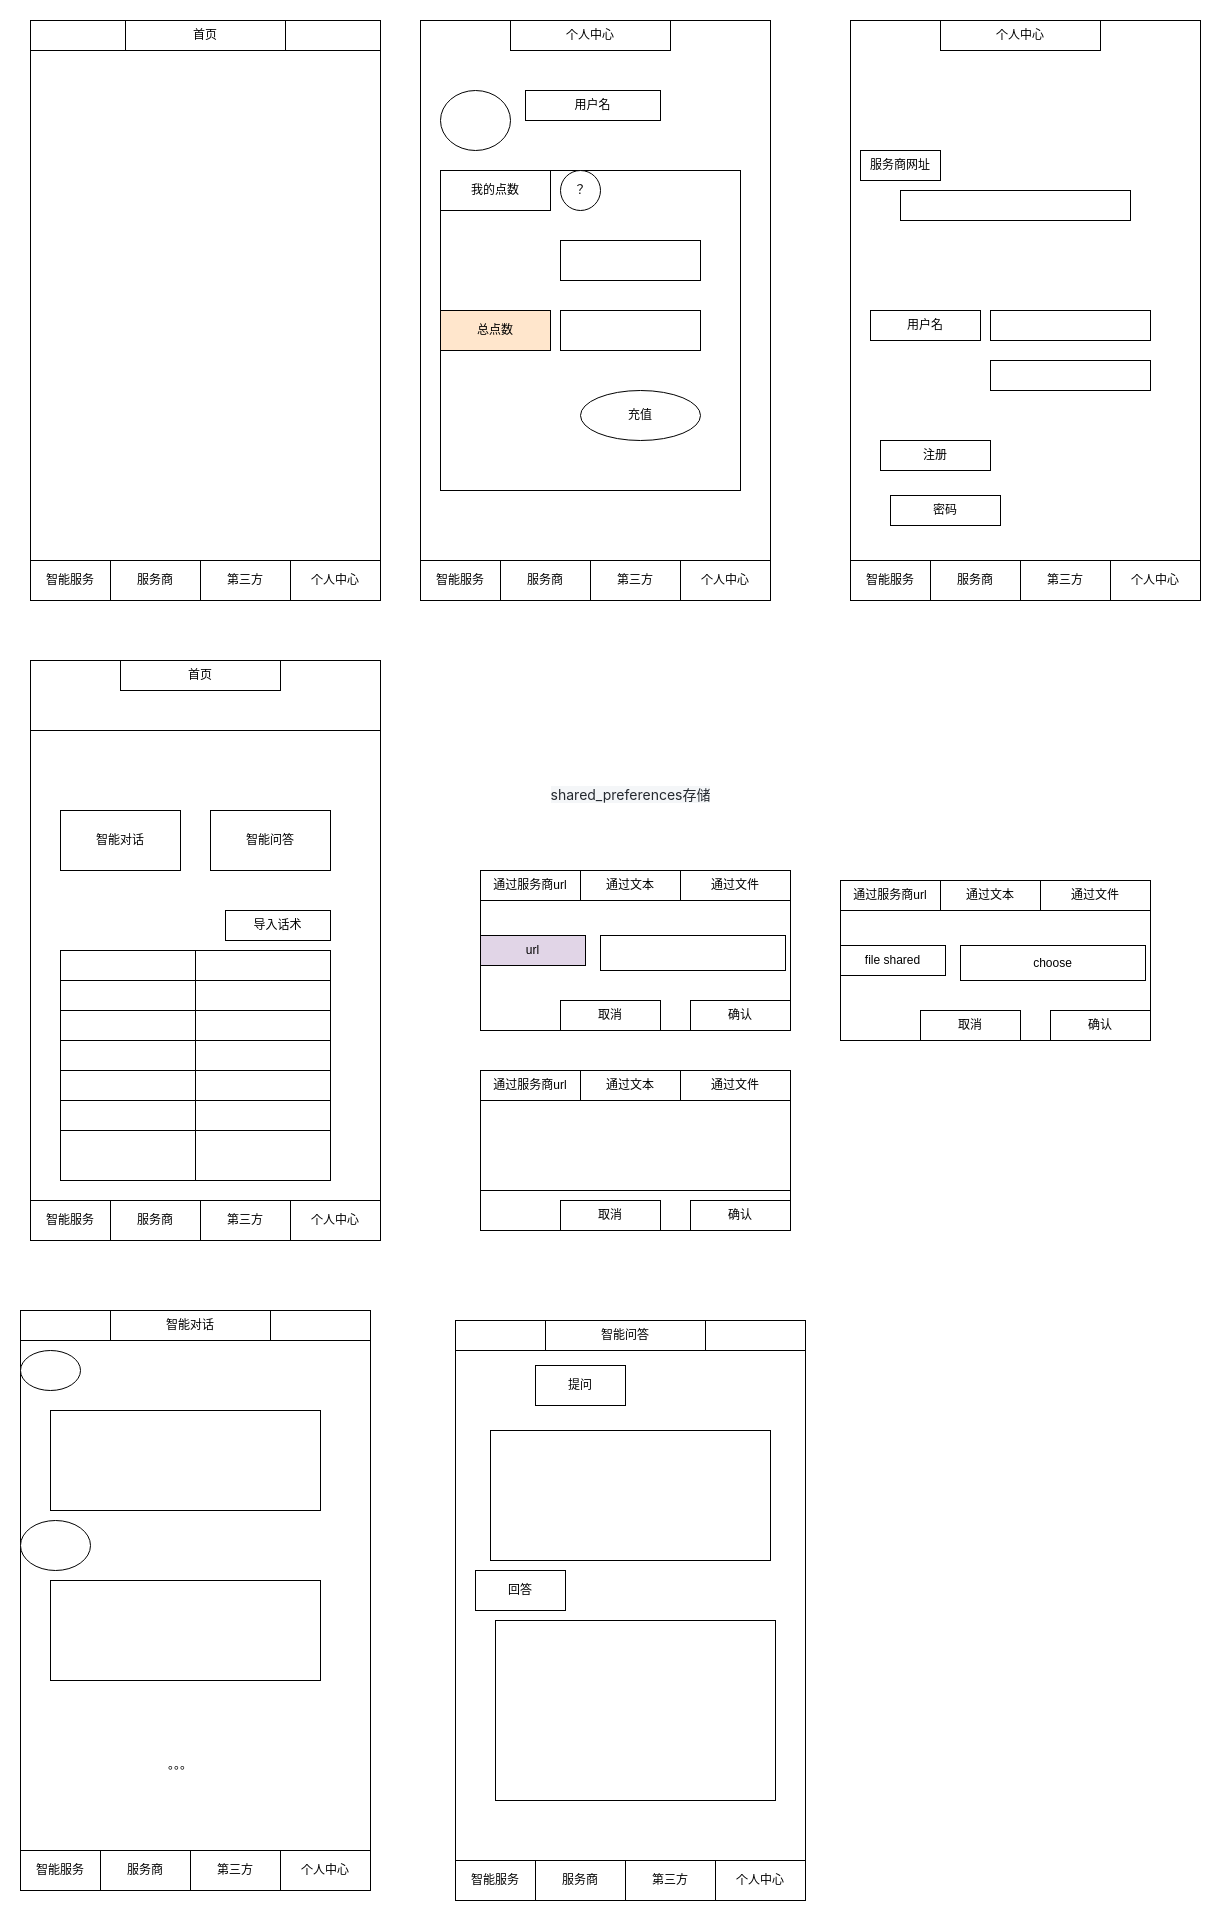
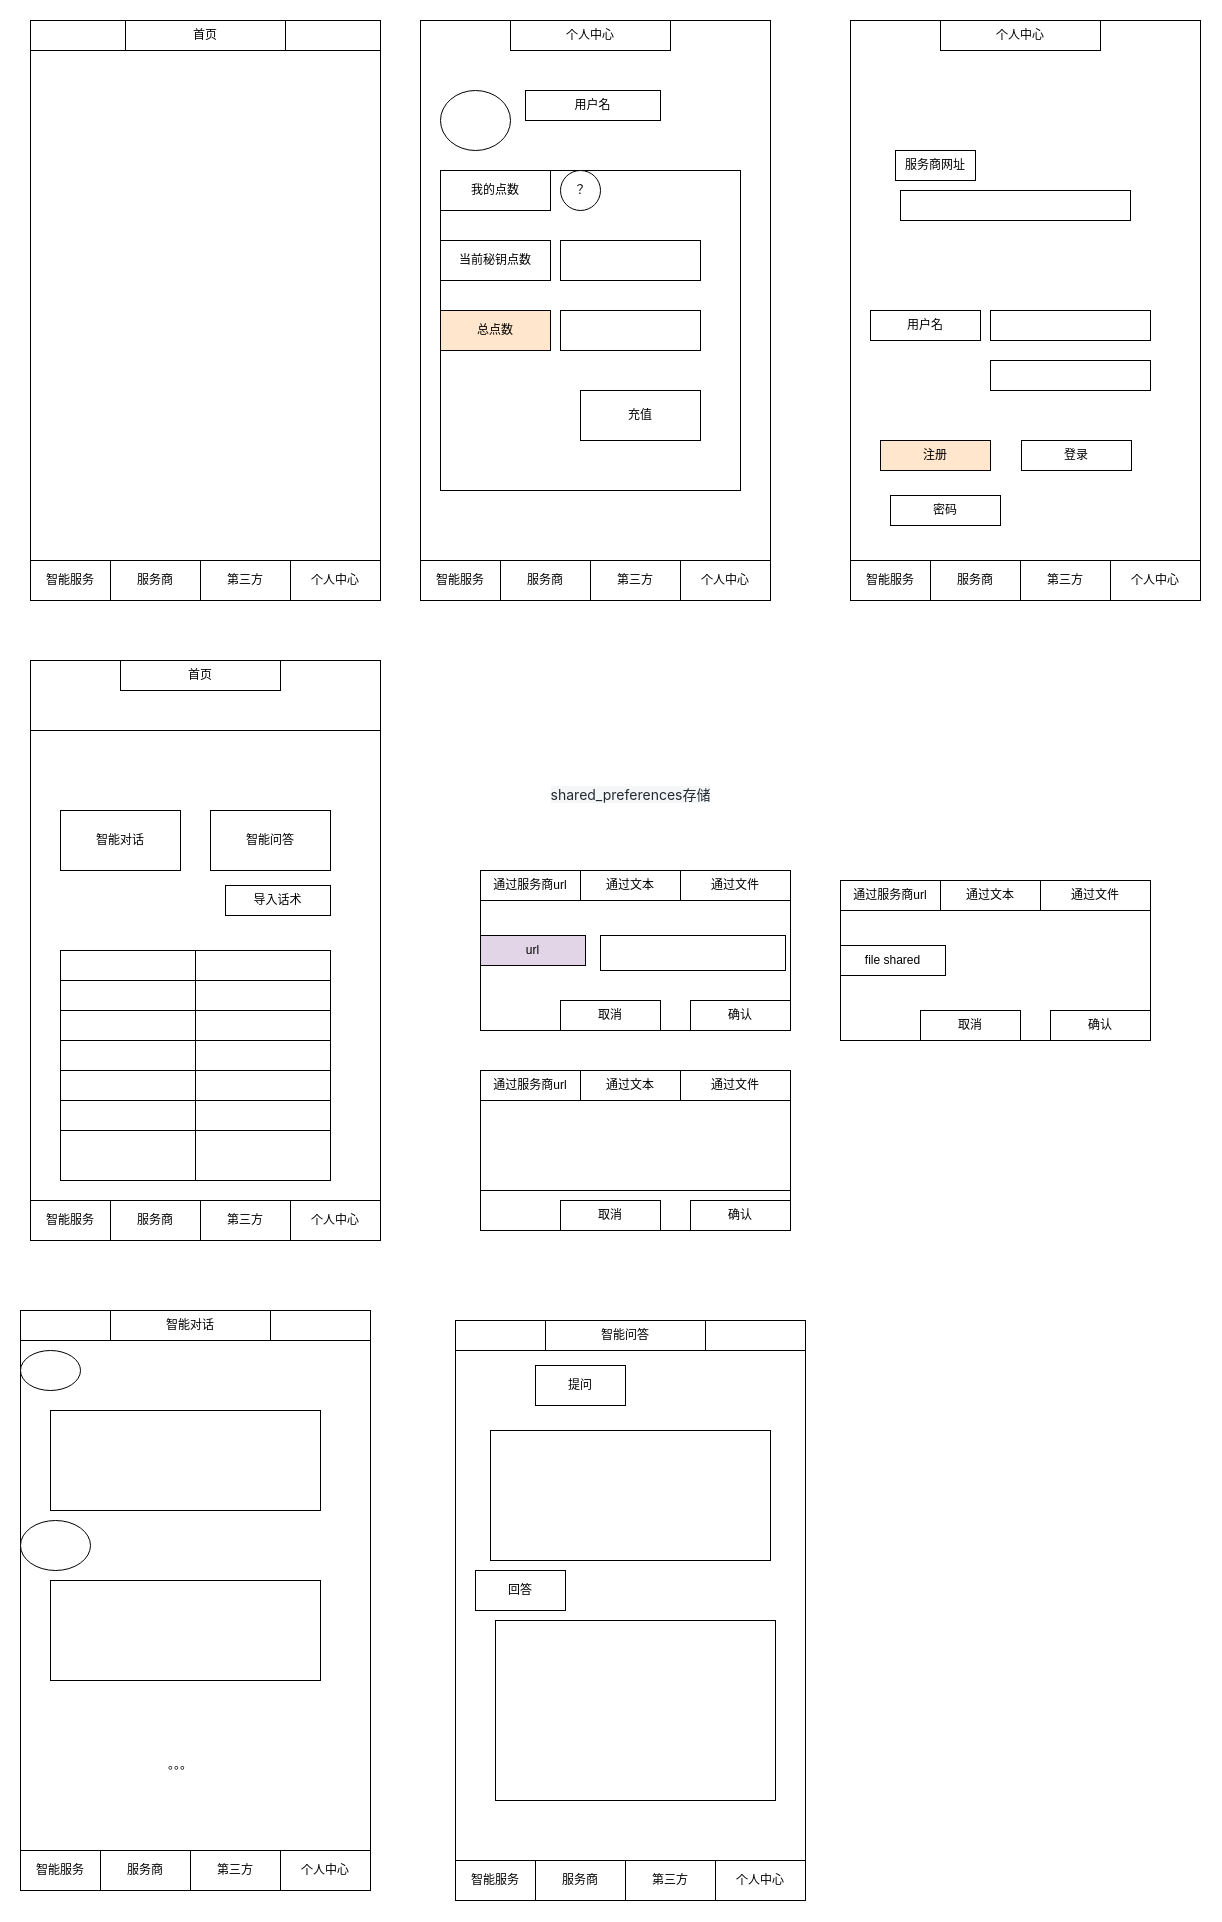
node "服务商网址": moved (901, 166) -> (936, 166)
node "当前秘钥点数": added
node "充值": shape ellipse -> rectangle
node "注册": fillcolor #ffffff -> #ffe6cc
node "登录": added
node "导入话术": moved (278, 926) -> (278, 901)
node "choose": removed
